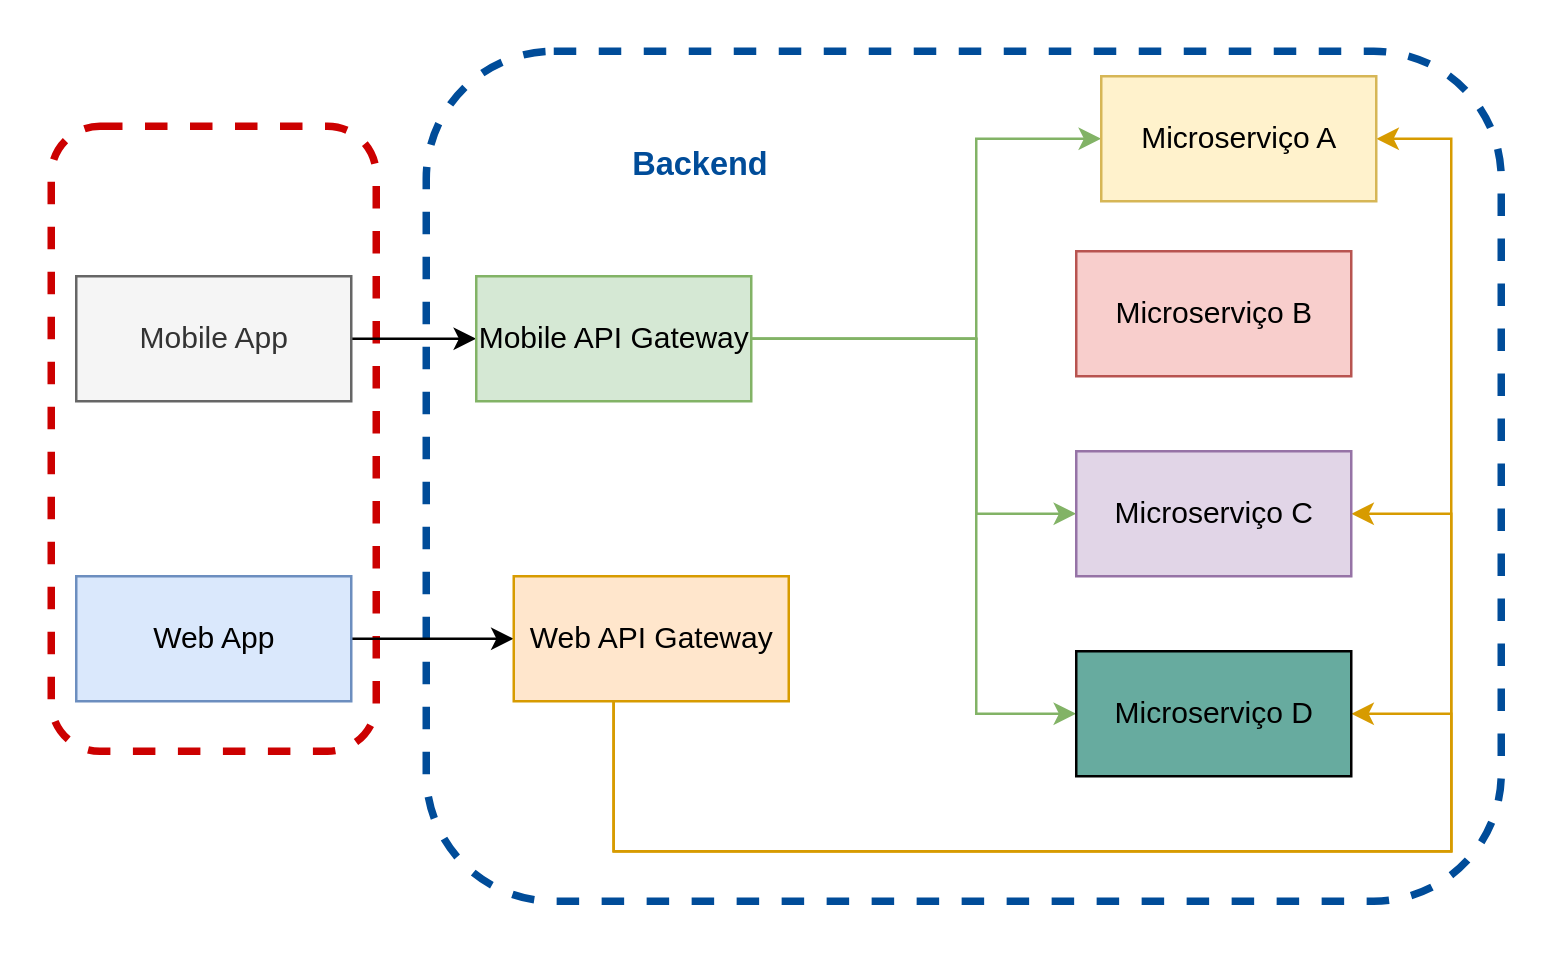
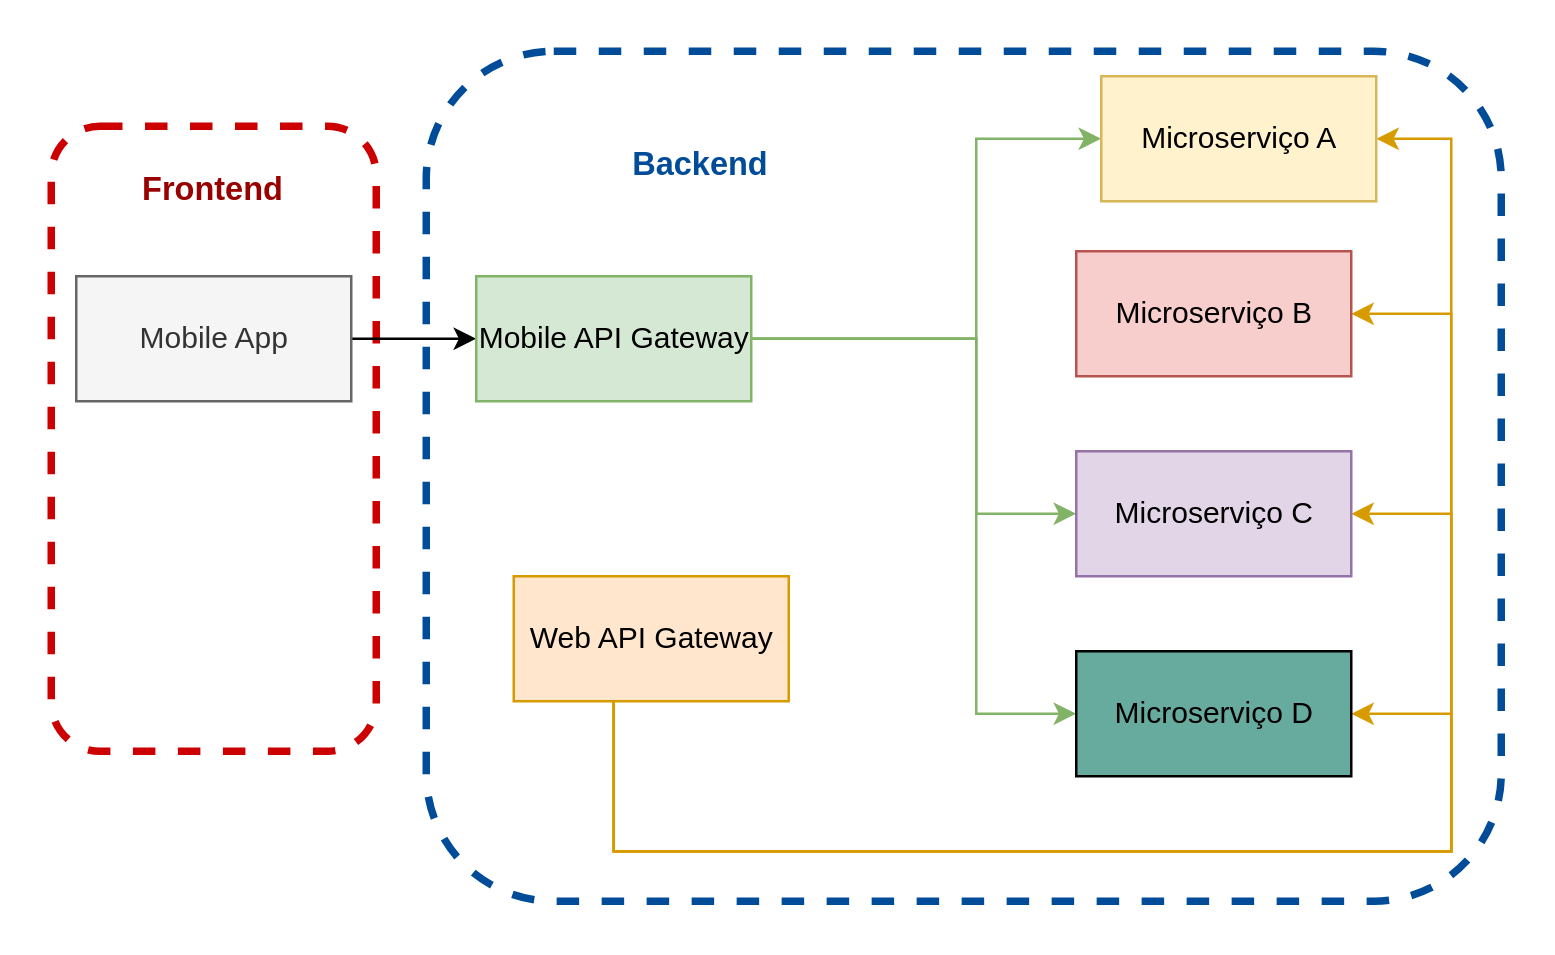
node "Frontend": added
edge "Web API Gateway" -> "Microserviço B": added
node "Web App": removed
edge "Web App" -> "Web API Gateway": removed
